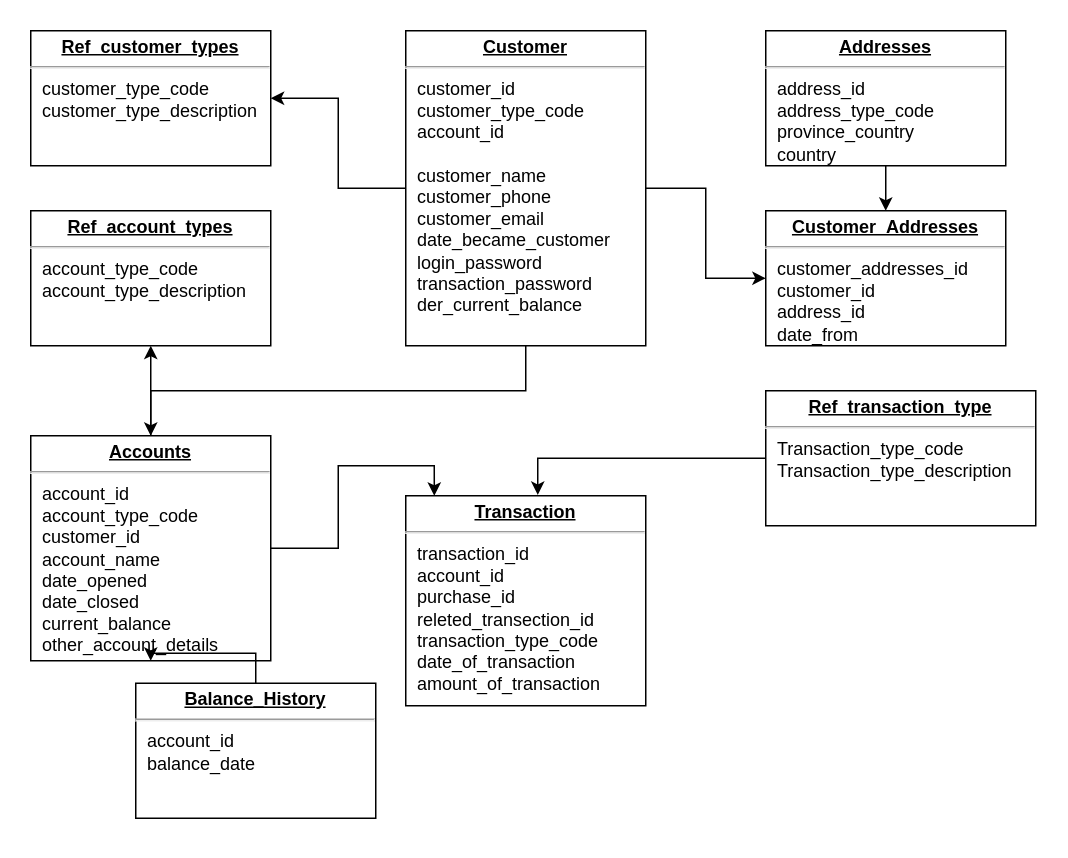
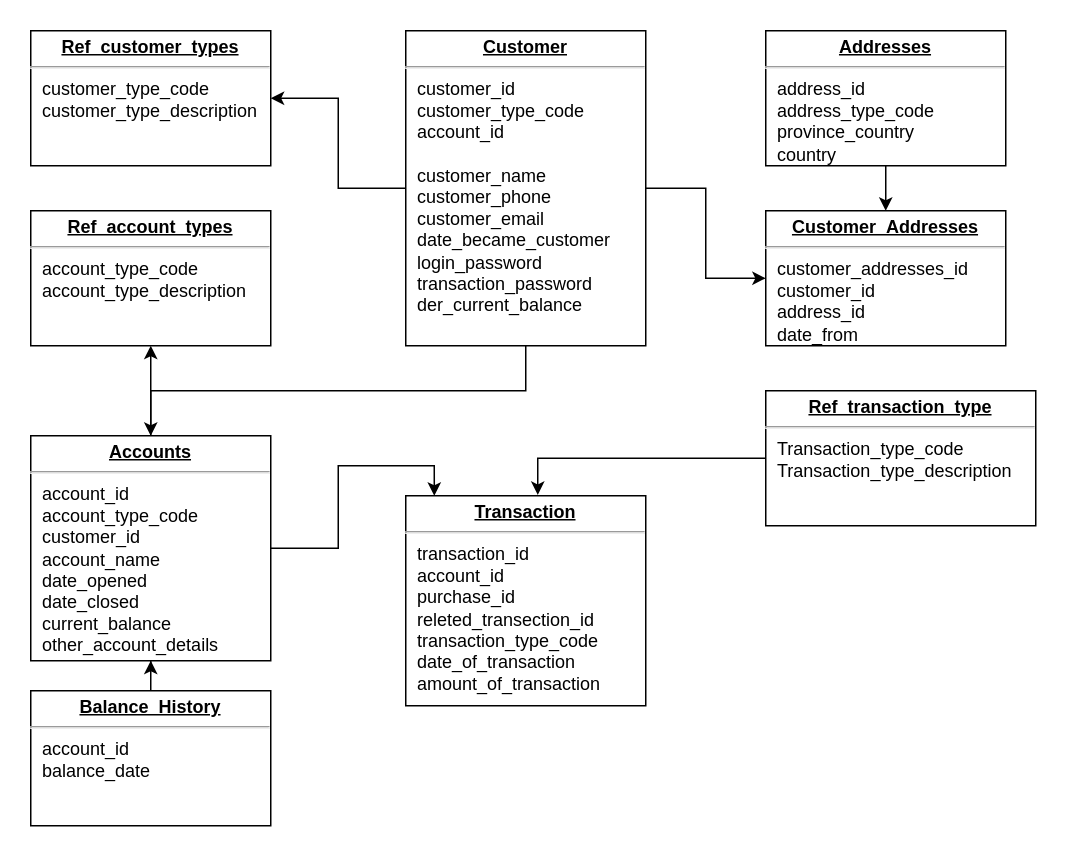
node "Balance_History account_id balance_date": moved (256, 751) -> (151, 758)
